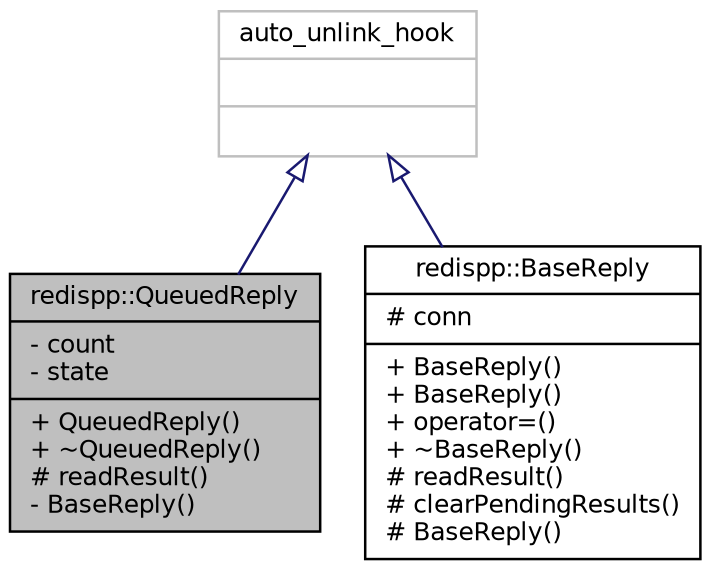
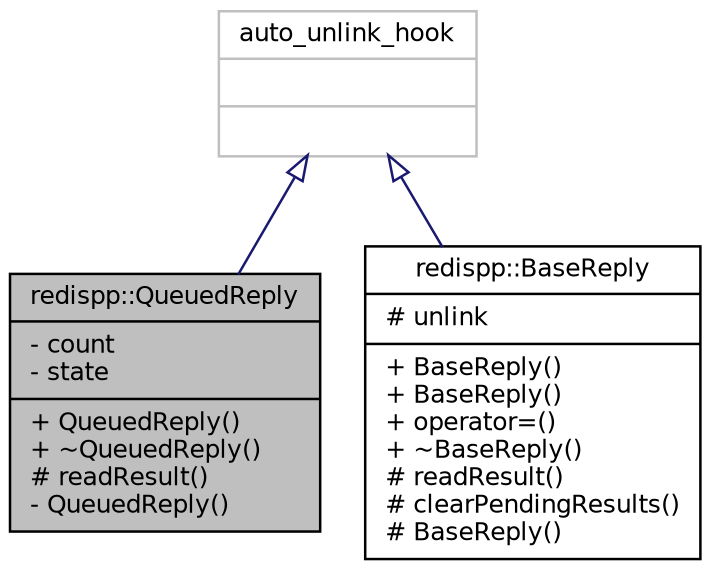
node "redispp::BaseReply": text "# conn" -> "# unlink"
node "redispp::QueuedReply": text "- BaseReply()" -> "- QueuedReply()"
